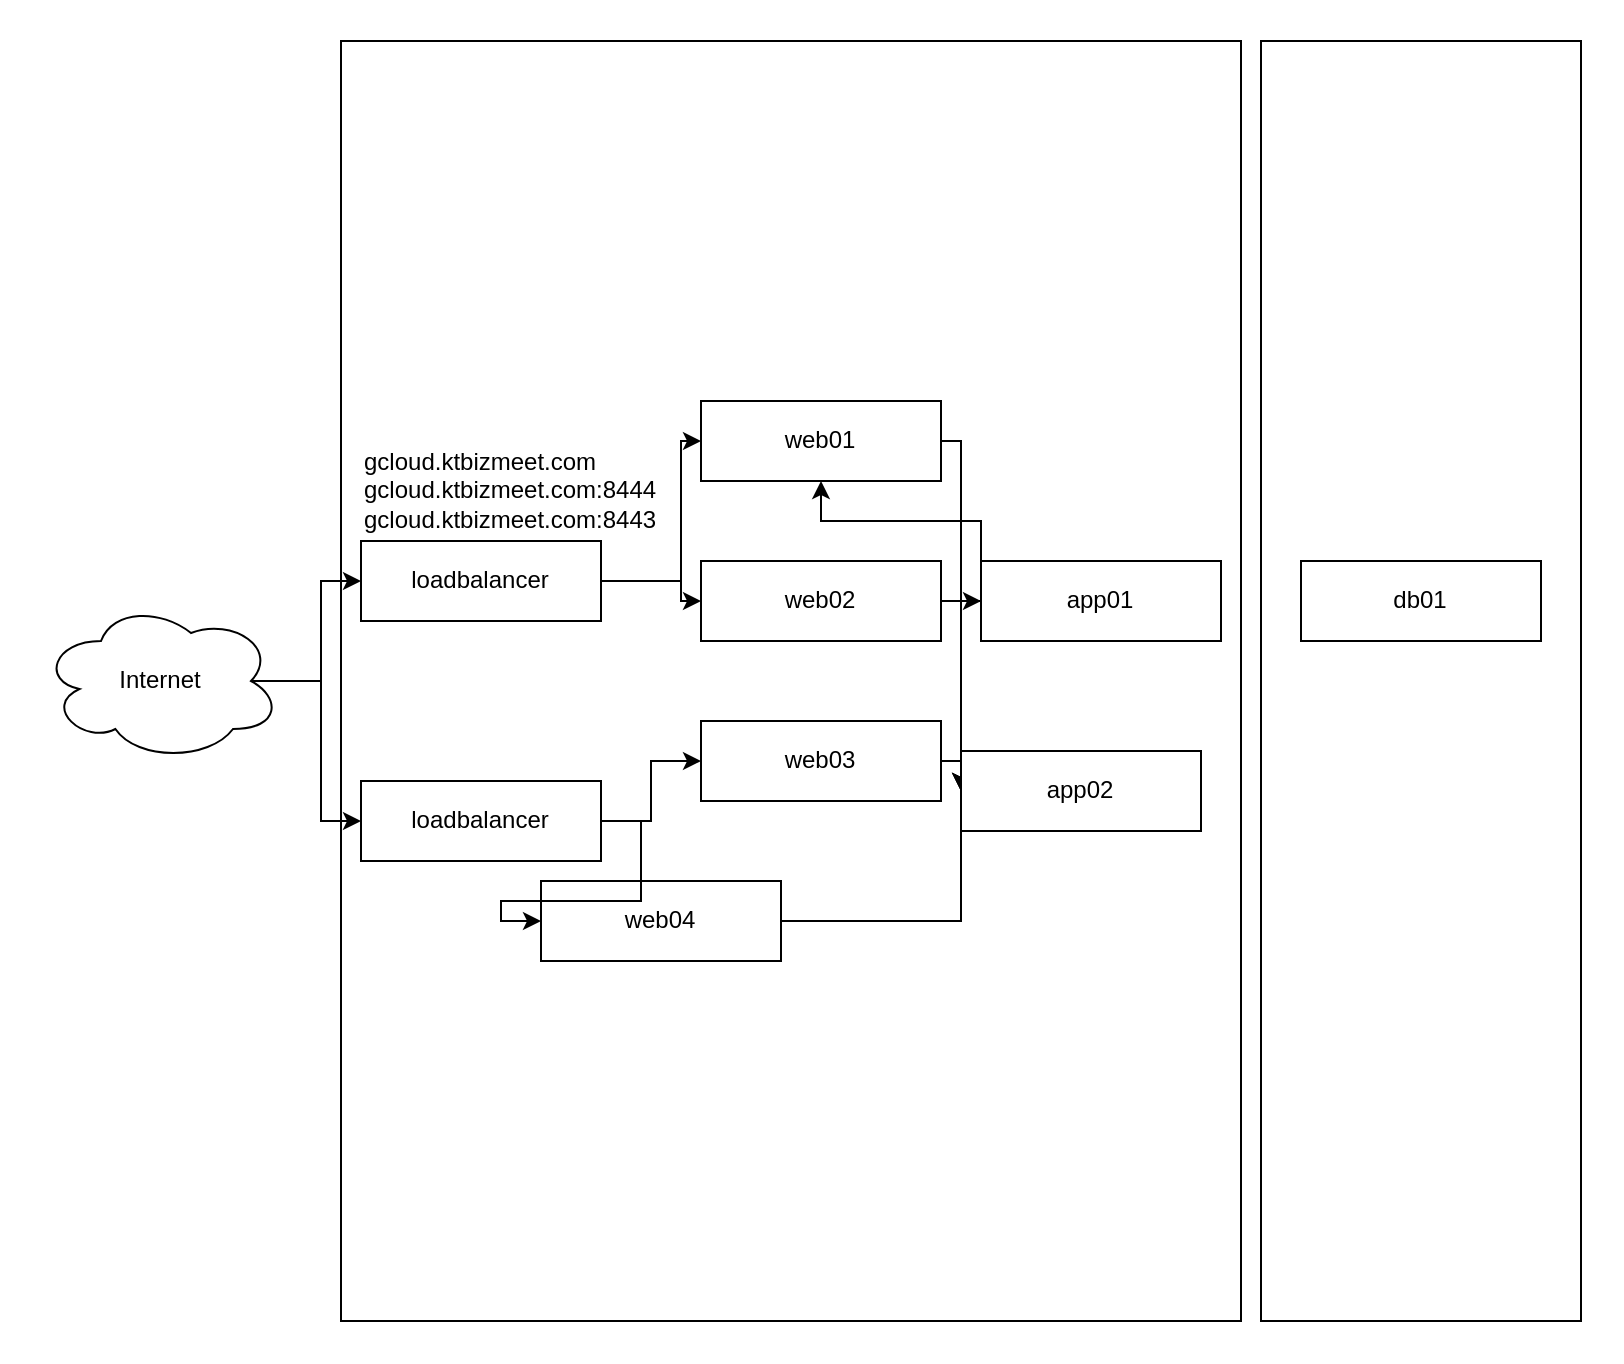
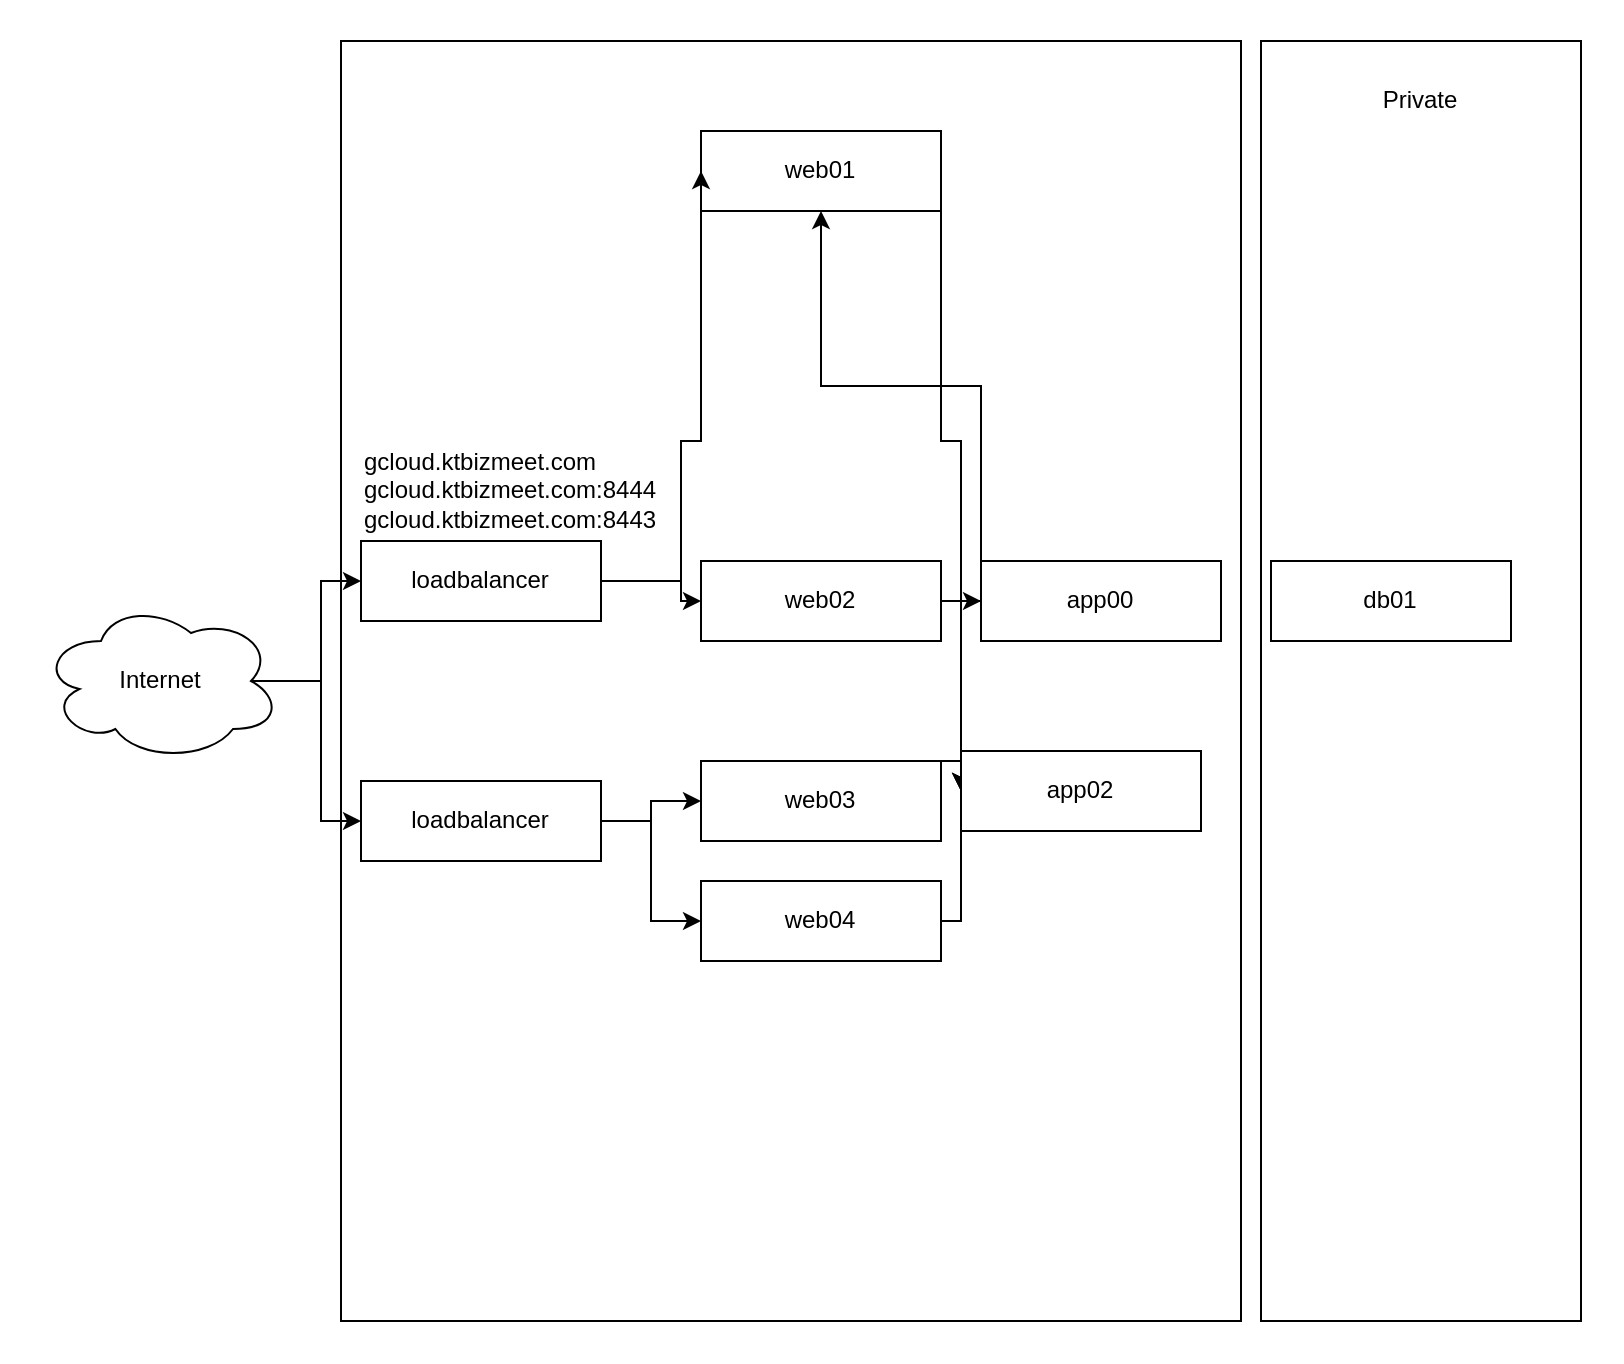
node "Private": added
node "web01": moved (821, 441) -> (821, 171)
node "app01": label "app01" -> "app00"
node "db01": moved (1421, 601) -> (1391, 601)
node "web03": moved (821, 761) -> (821, 801)
node "web04": moved (661, 921) -> (821, 921)
